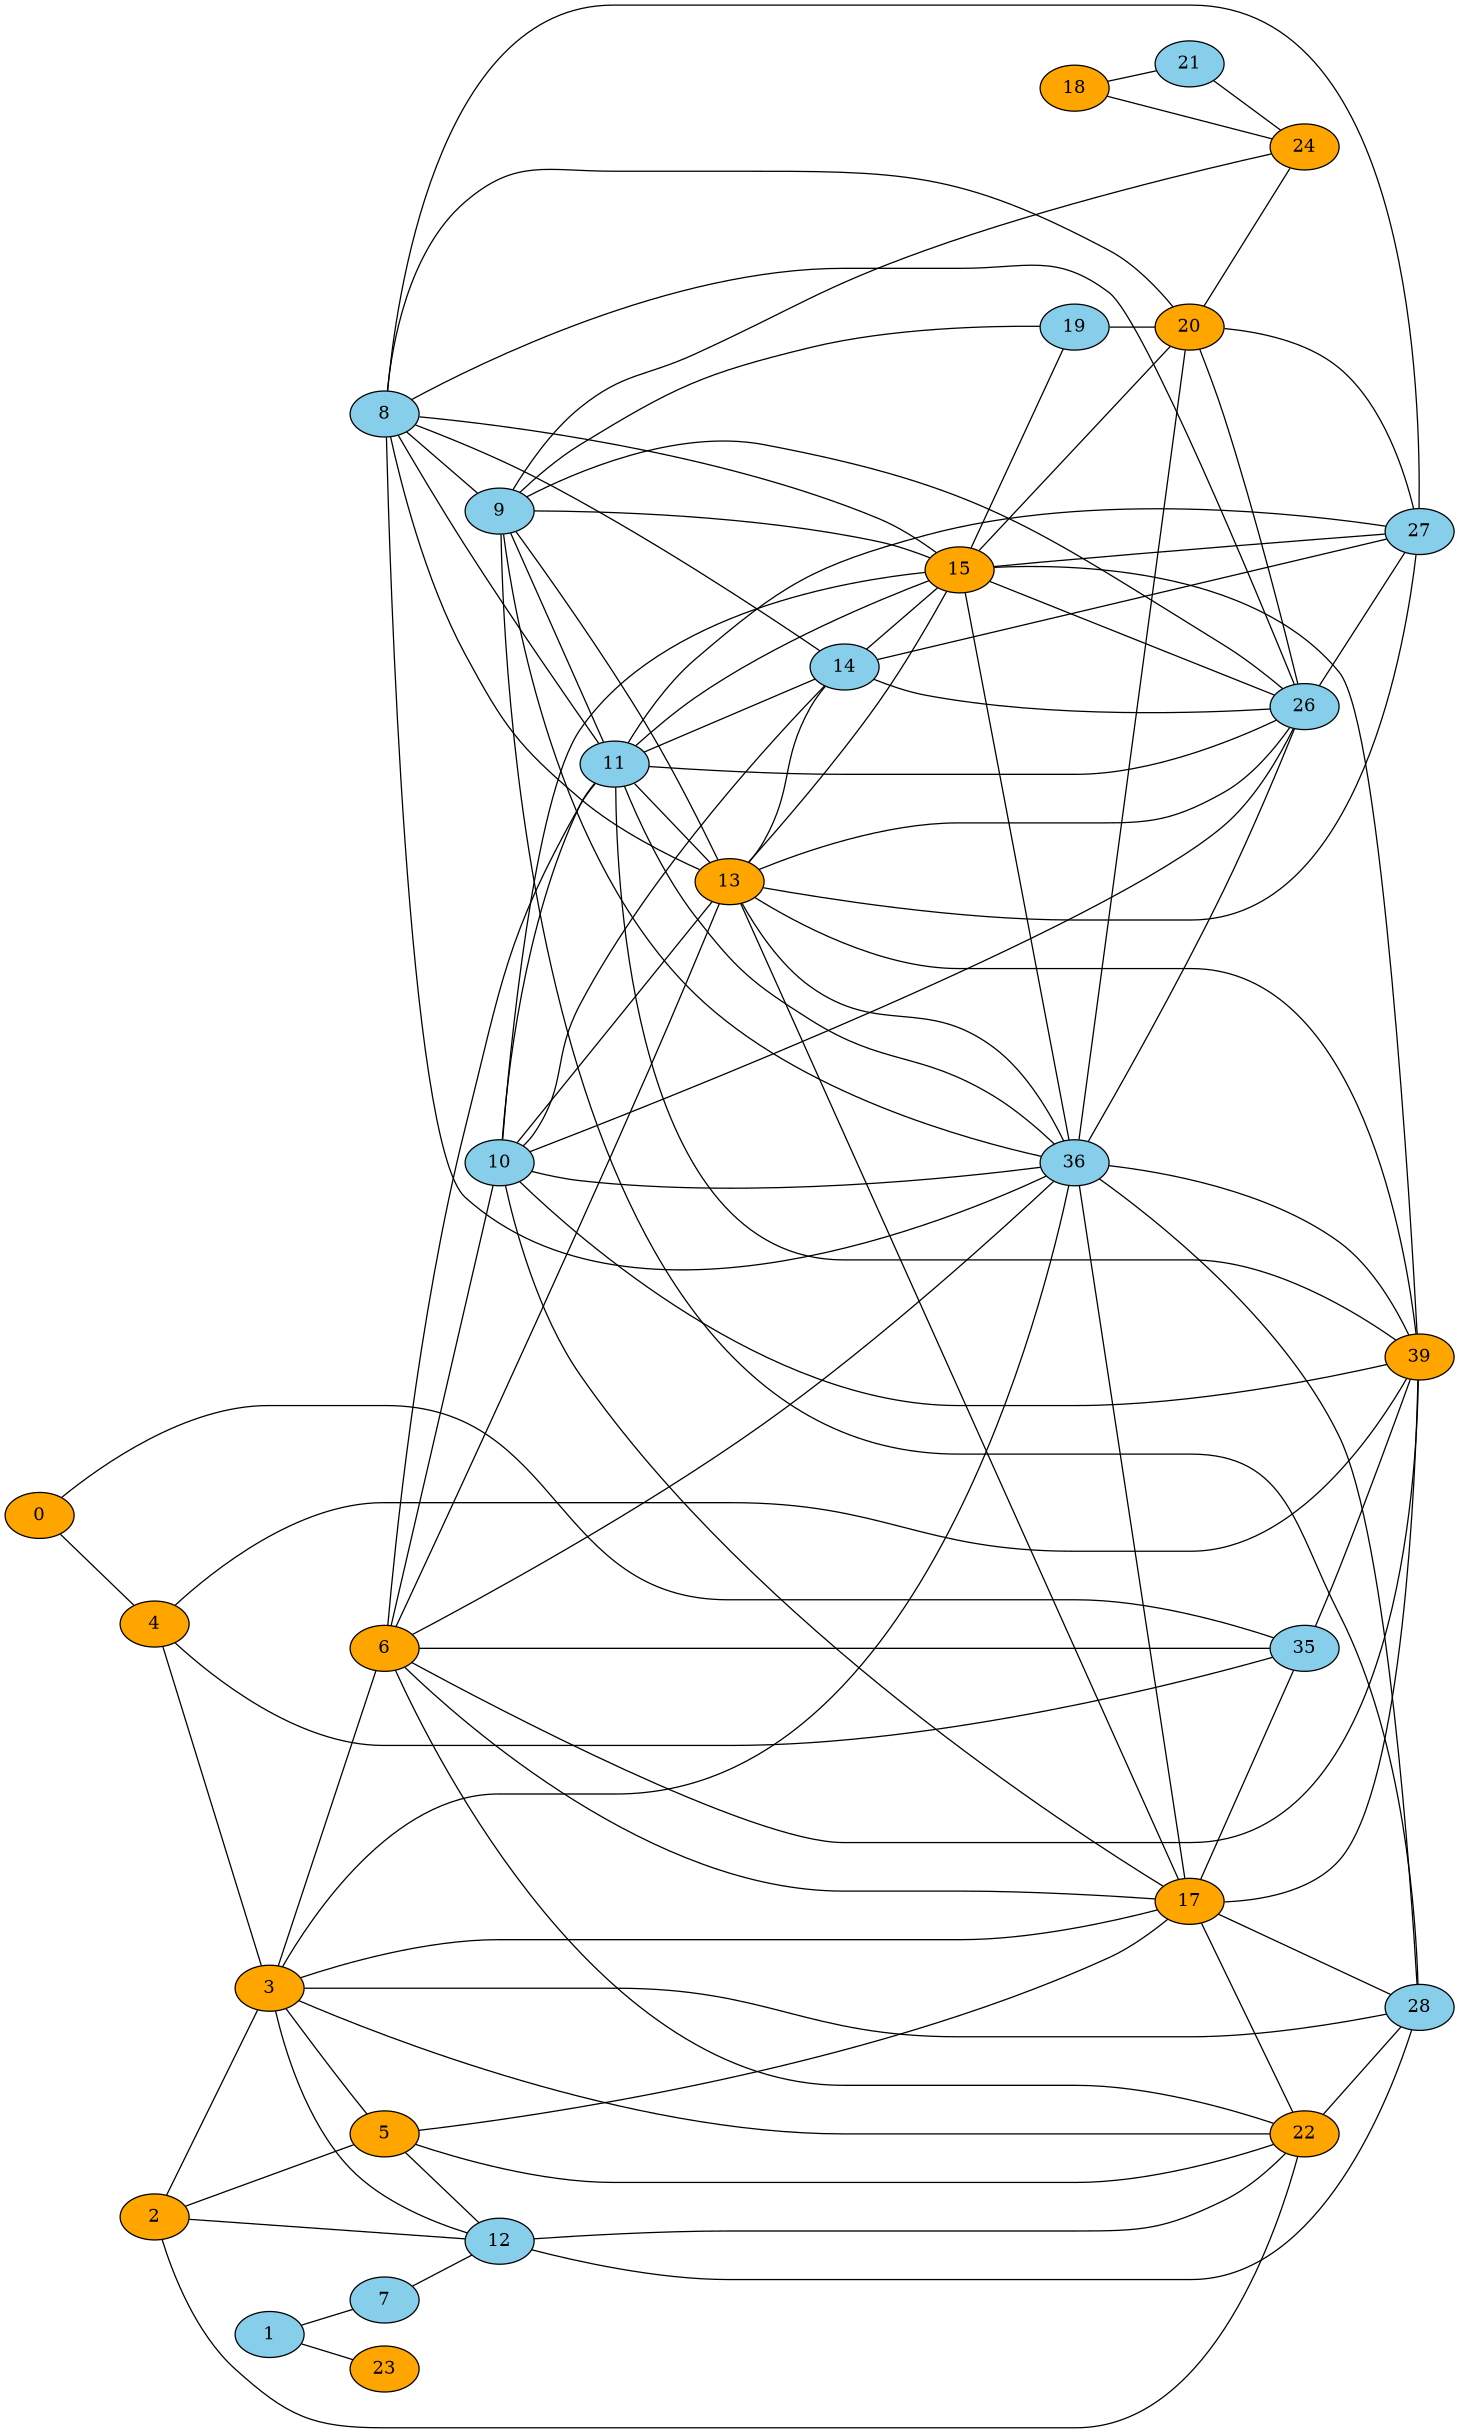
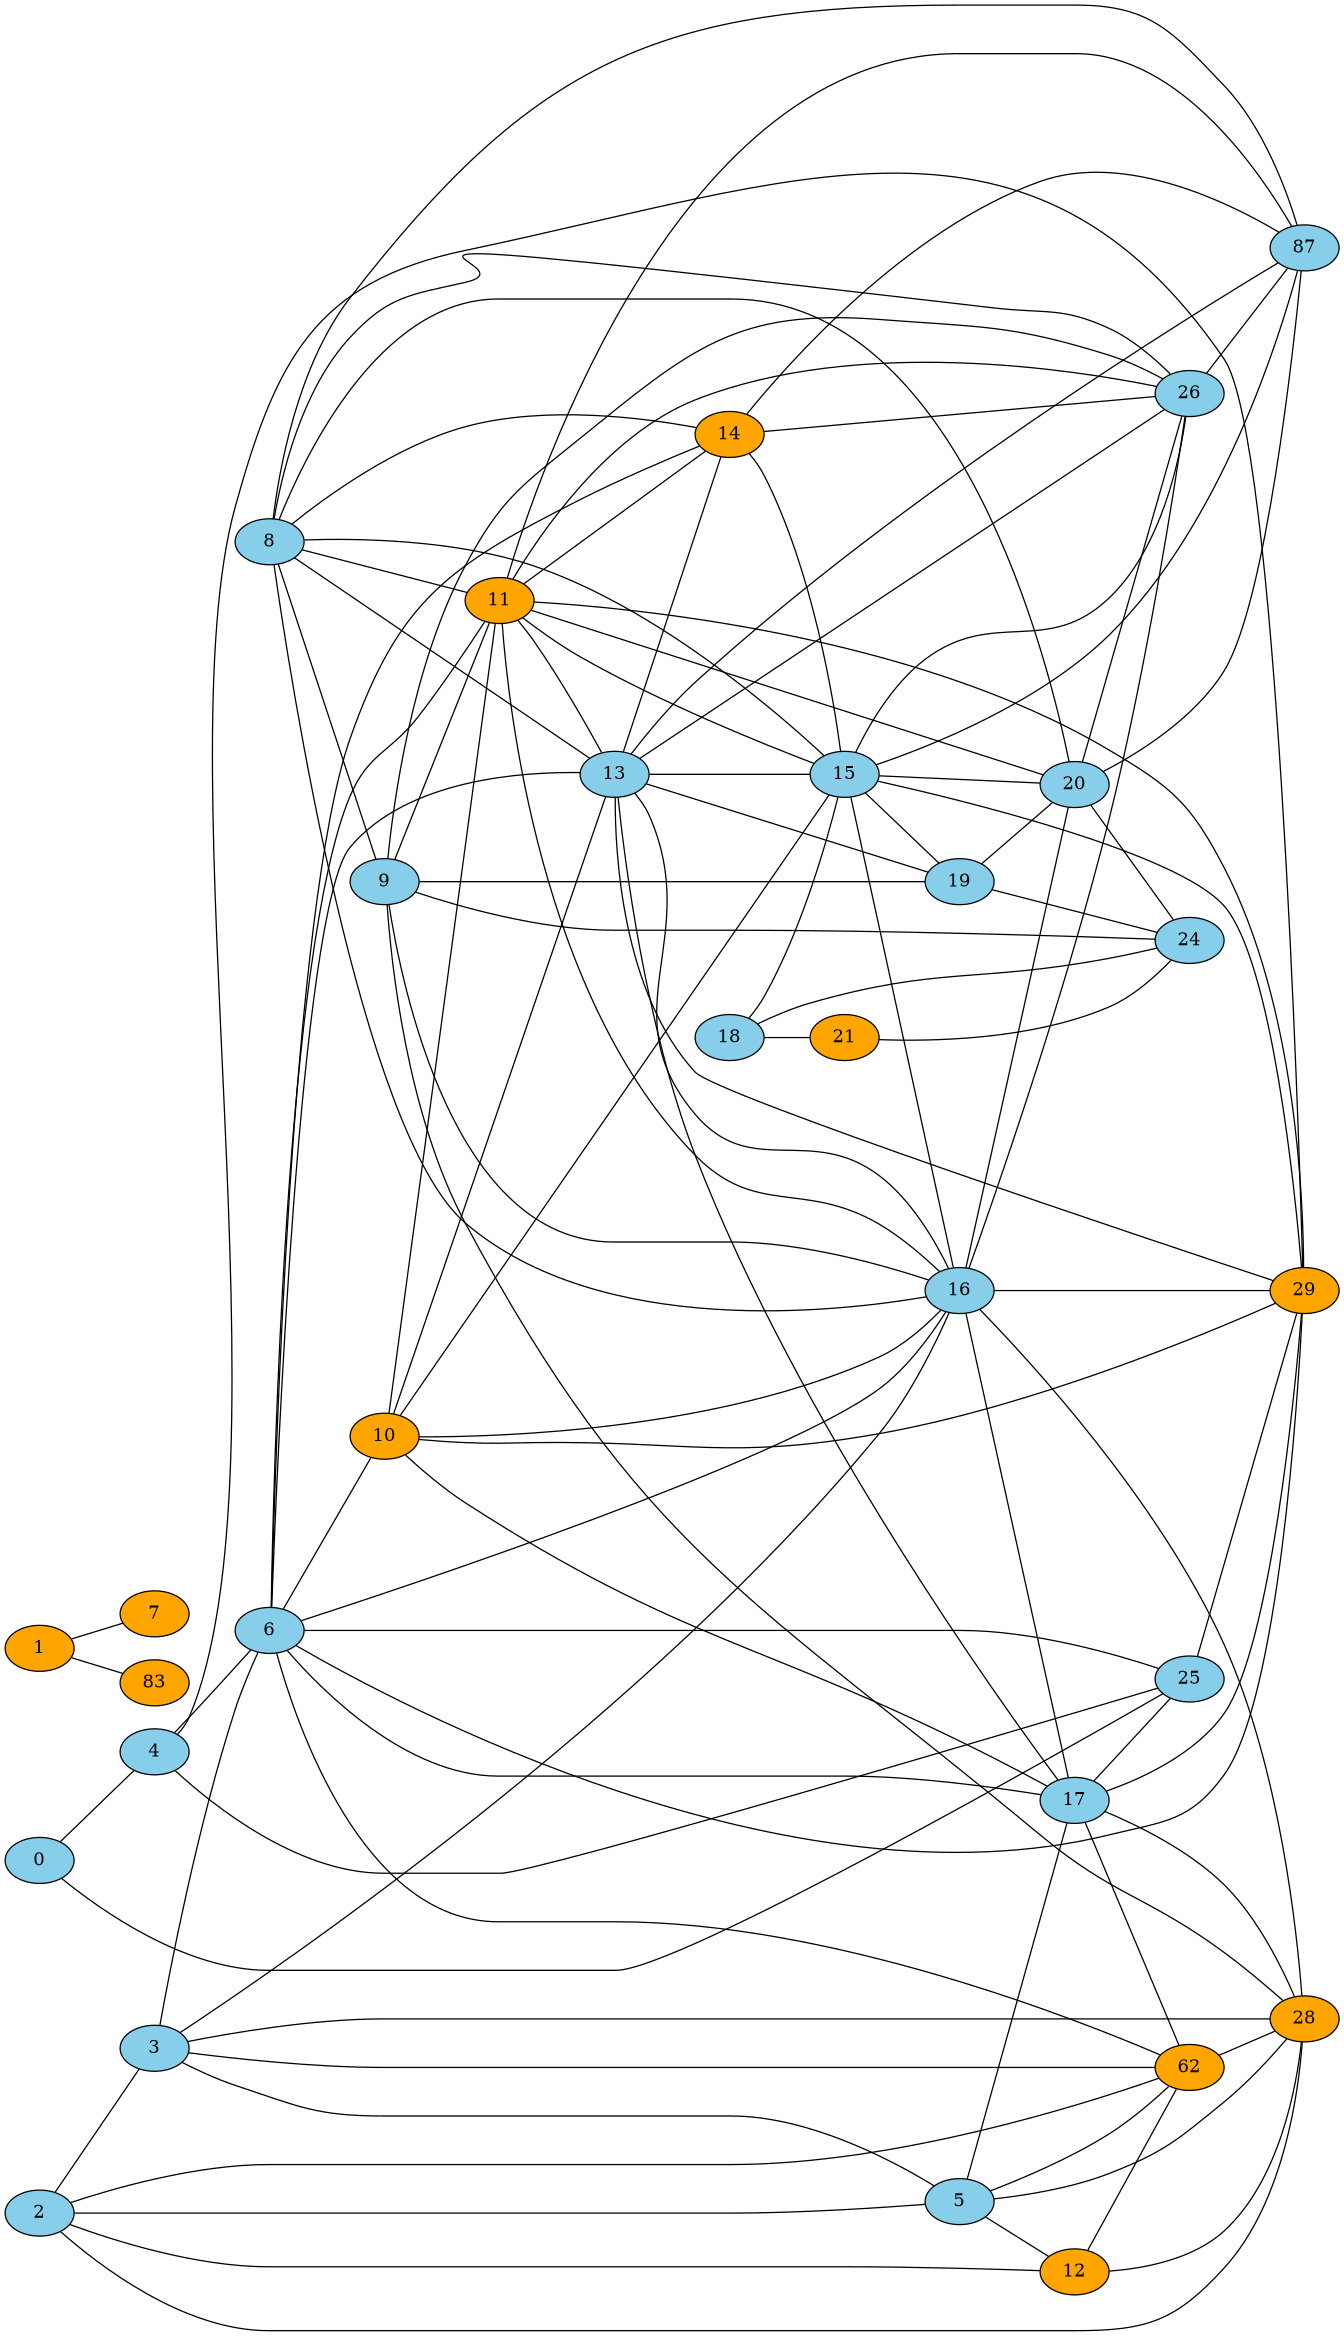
node "21": fillcolor skyblue -> orange
node "18": fillcolor orange -> skyblue
node "24": fillcolor orange -> skyblue
node "20": fillcolor orange -> skyblue
edge "9" -- "15": now "18" -- "15"
node "27": label "27" -> "87"
node "15": fillcolor orange -> skyblue
node "14": fillcolor skyblue -> orange
edge "11" -- "20": added
edge "9" -- "13": now "19" -- "13"
node "11": fillcolor skyblue -> orange
node "13": fillcolor orange -> skyblue
edge "14" -- "10": now "14" -- "6"
edge "19" -- "24": added
edge "26" -- "10": removed
node "10": fillcolor skyblue -> orange
node "36": label "36" -> "16"
node "39": label "39" -> "29"
node "0": fillcolor orange -> skyblue
node "4": fillcolor orange -> skyblue
node "6": fillcolor orange -> skyblue
node "35": label "35" -> "25"
edge "4" -- "3": now "4" -- "6"
node "17": fillcolor orange -> skyblue
edge "17" -- "3": removed
node "3": fillcolor orange -> skyblue
node "28": fillcolor skyblue -> orange
node "5": fillcolor orange -> skyblue
node "22": label "22" -> "62"
edge "28" -- "5": added
edge "3" -- "12": removed
node "2": fillcolor orange -> skyblue
node "12": fillcolor skyblue -> orange
edge "12" -- "7": removed
node "7": fillcolor skyblue -> orange
edge "28" -- "2": added
node "1": fillcolor skyblue -> orange
node "23": label "23" -> "83"
